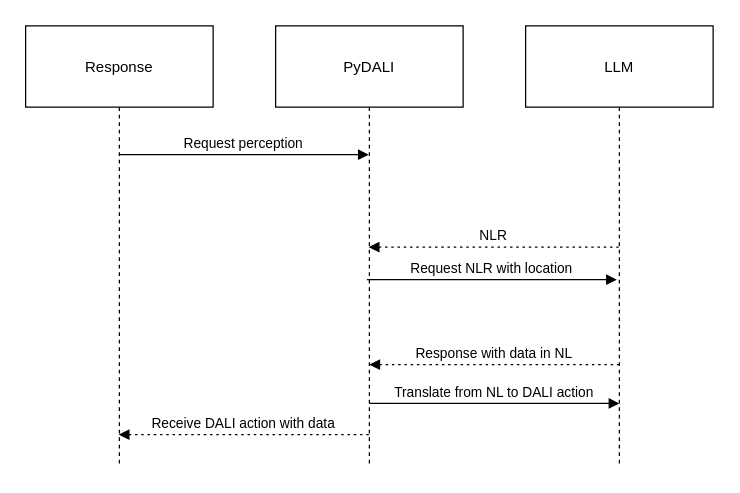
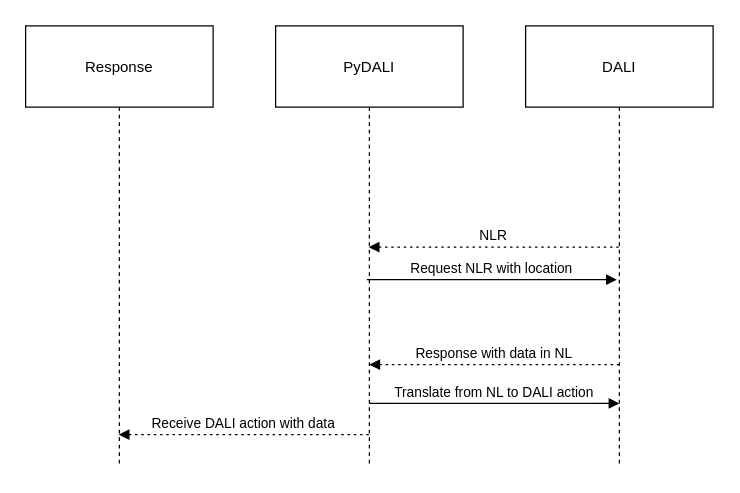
node "LLM": label "LLM" -> "DALI"
edge "Response" -> "PyDALI": removed, label "Request perception"
